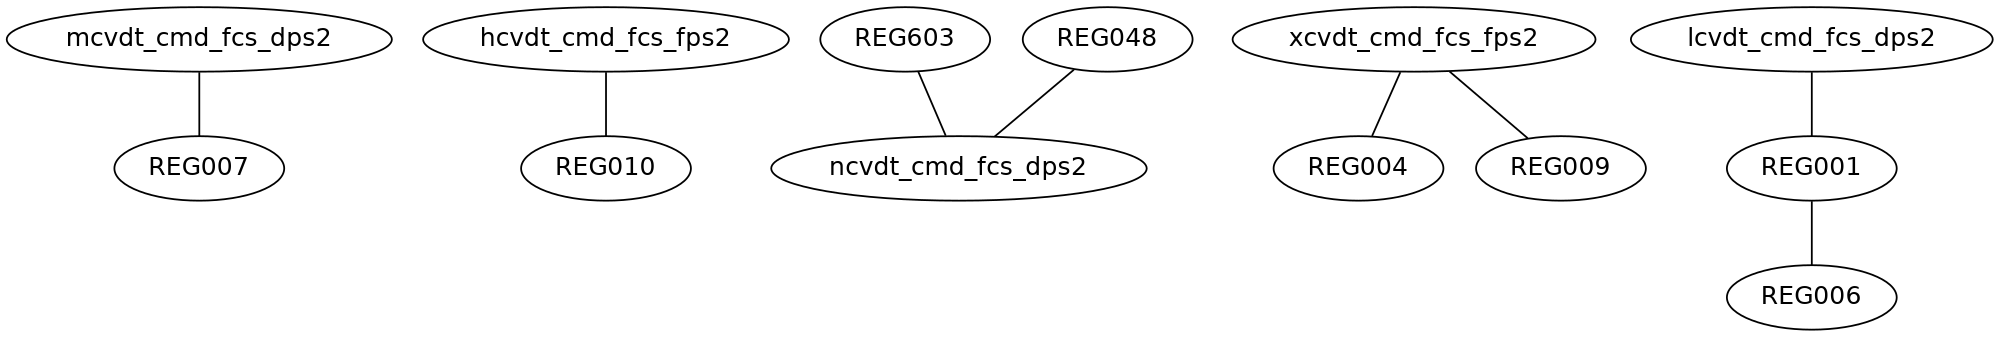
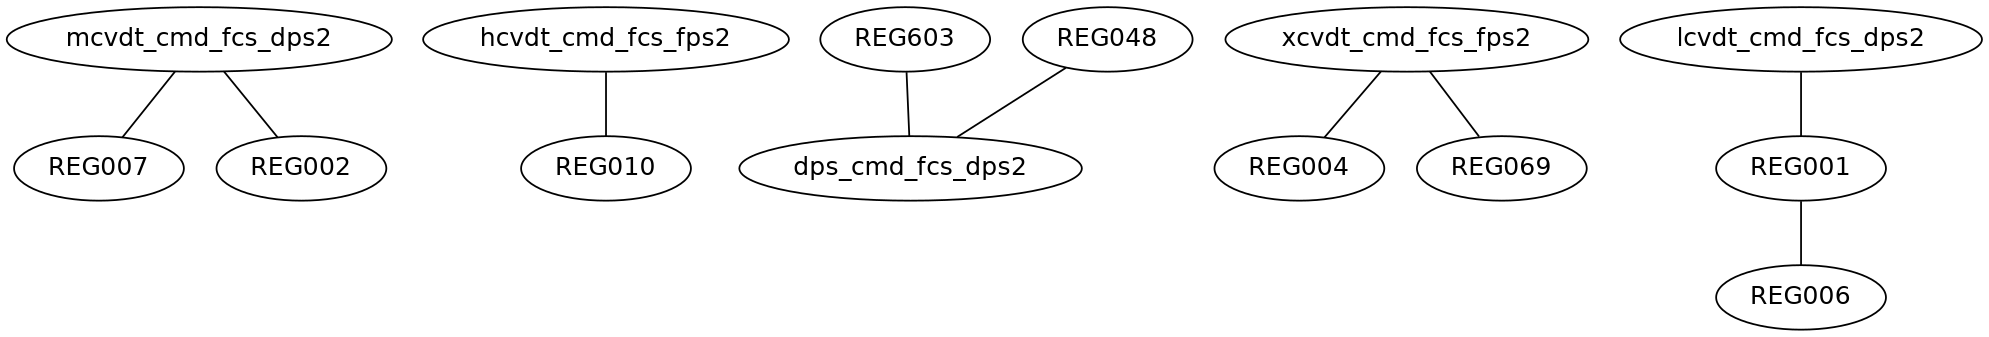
node "REG002": added
node "ncvdt_cmd_fcs_dps2": label "ncvdt_cmd_fcs_dps2" -> "dps_cmd_fcs_dps2"
node "REG009": label "REG009" -> "REG069"
